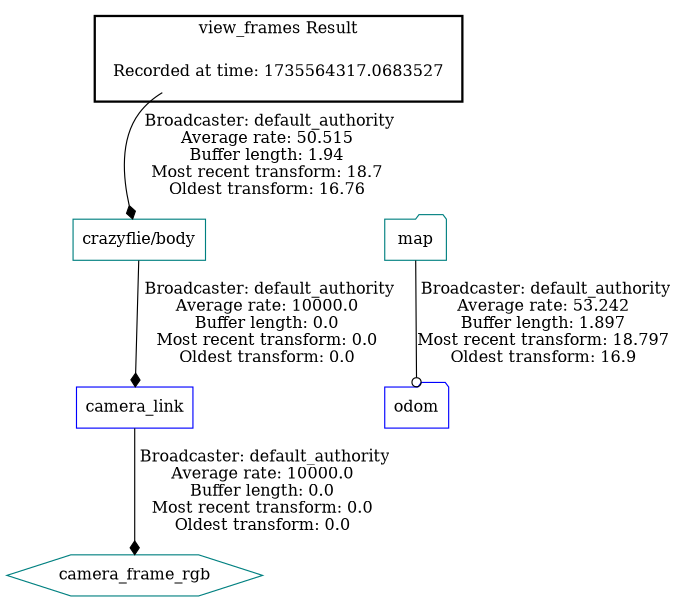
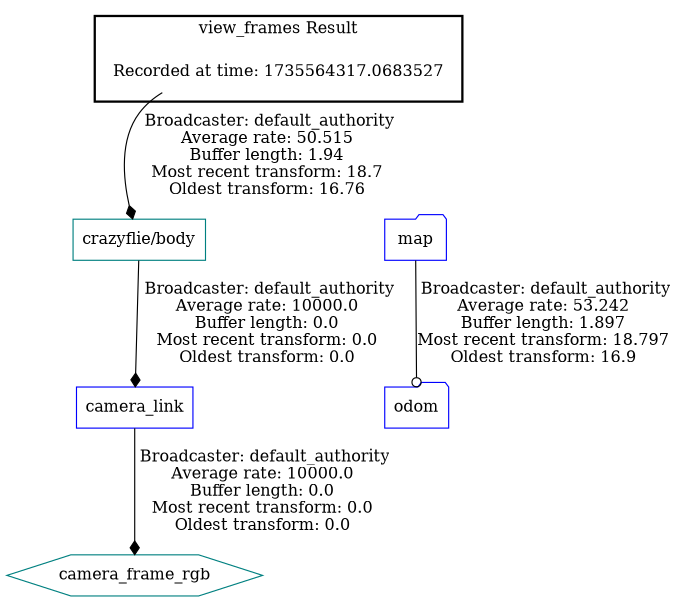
node "map": color teal -> blue
